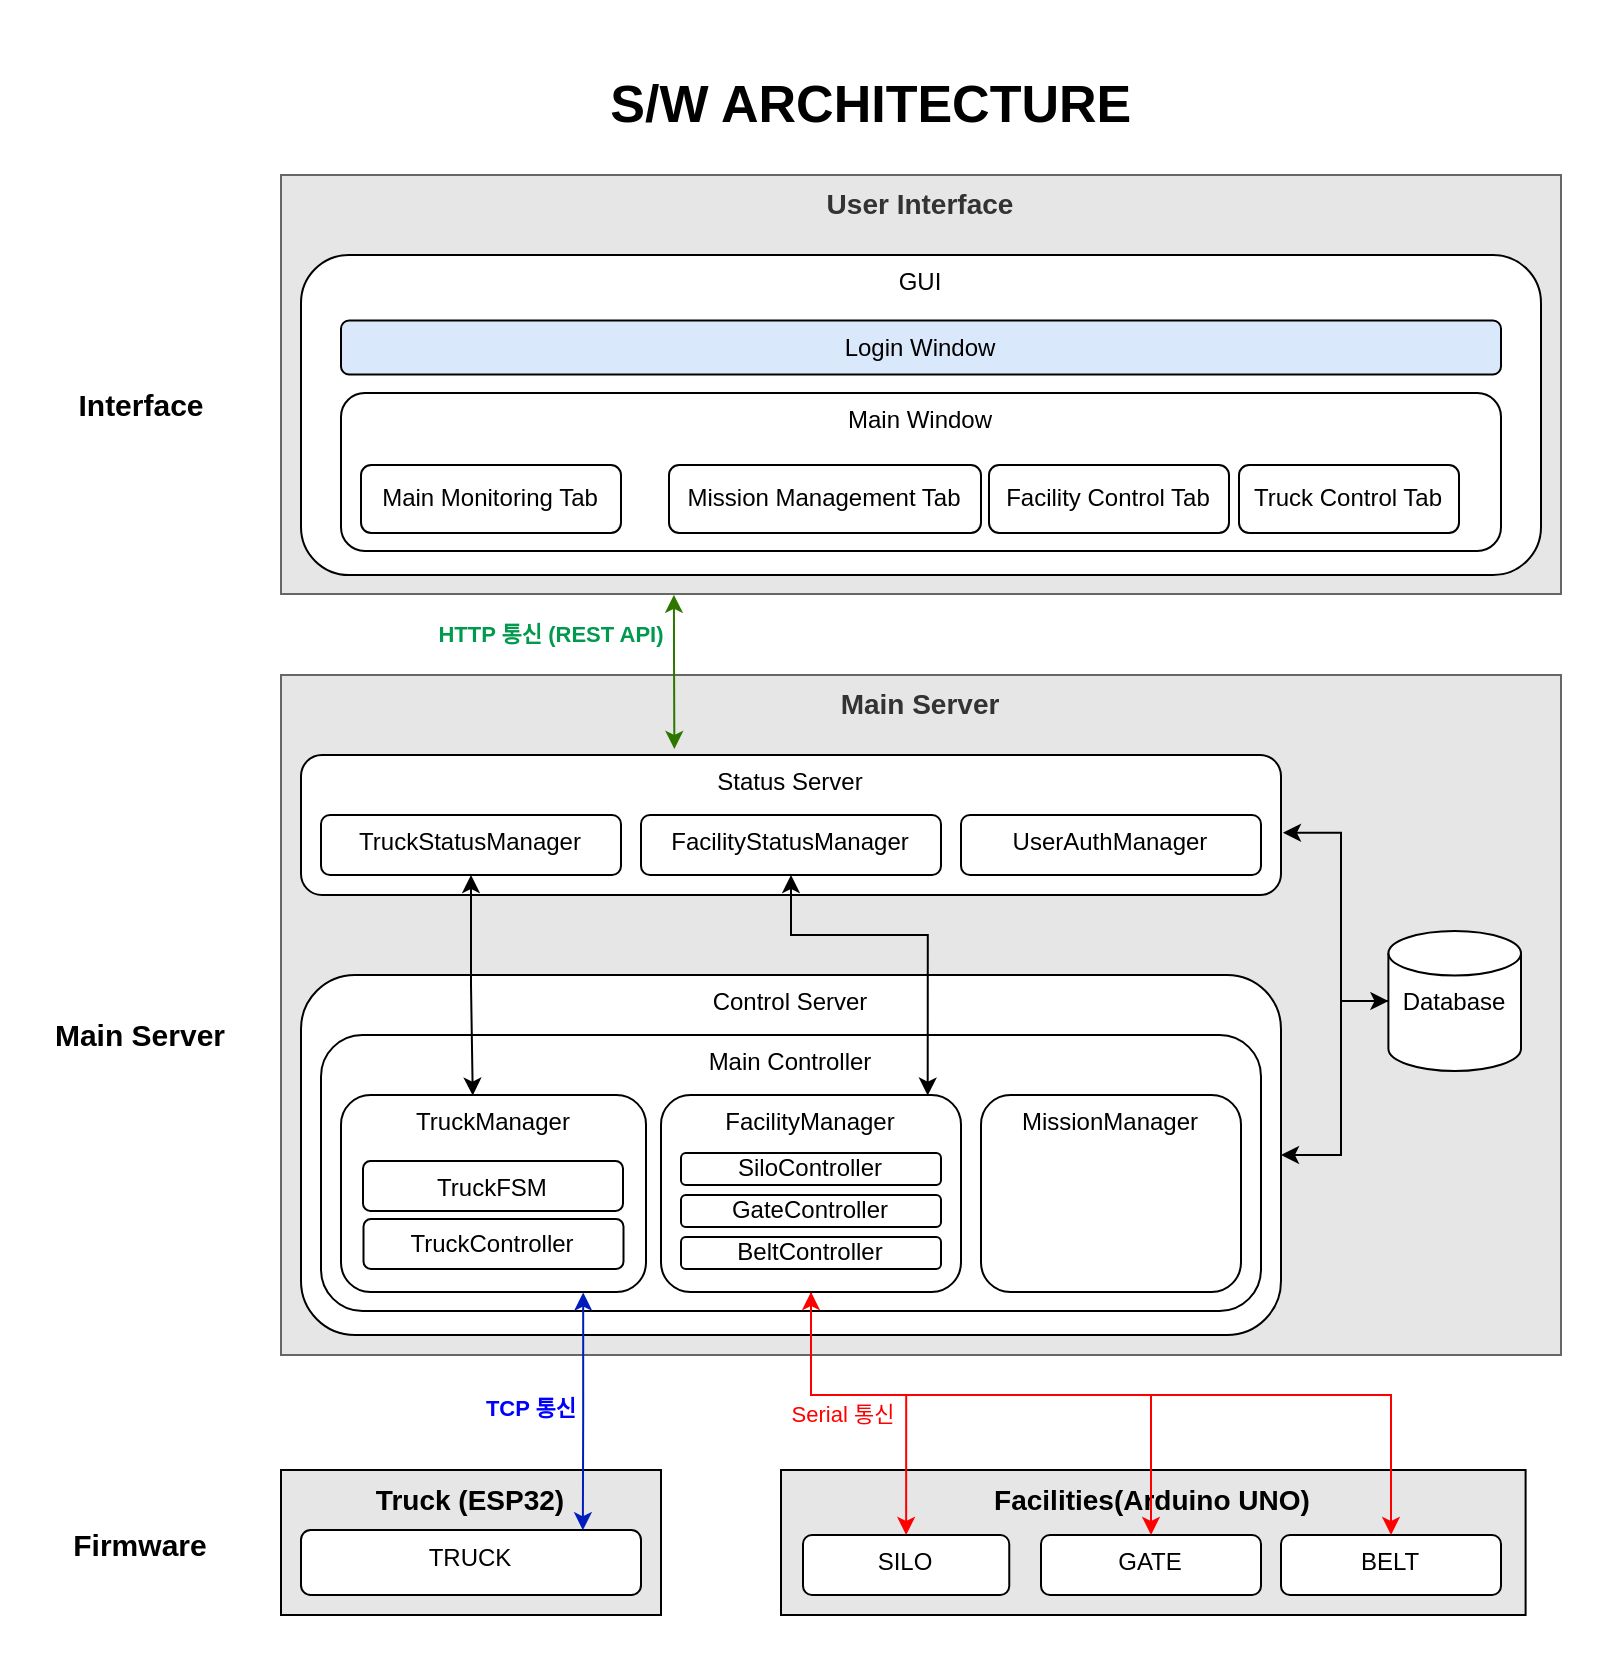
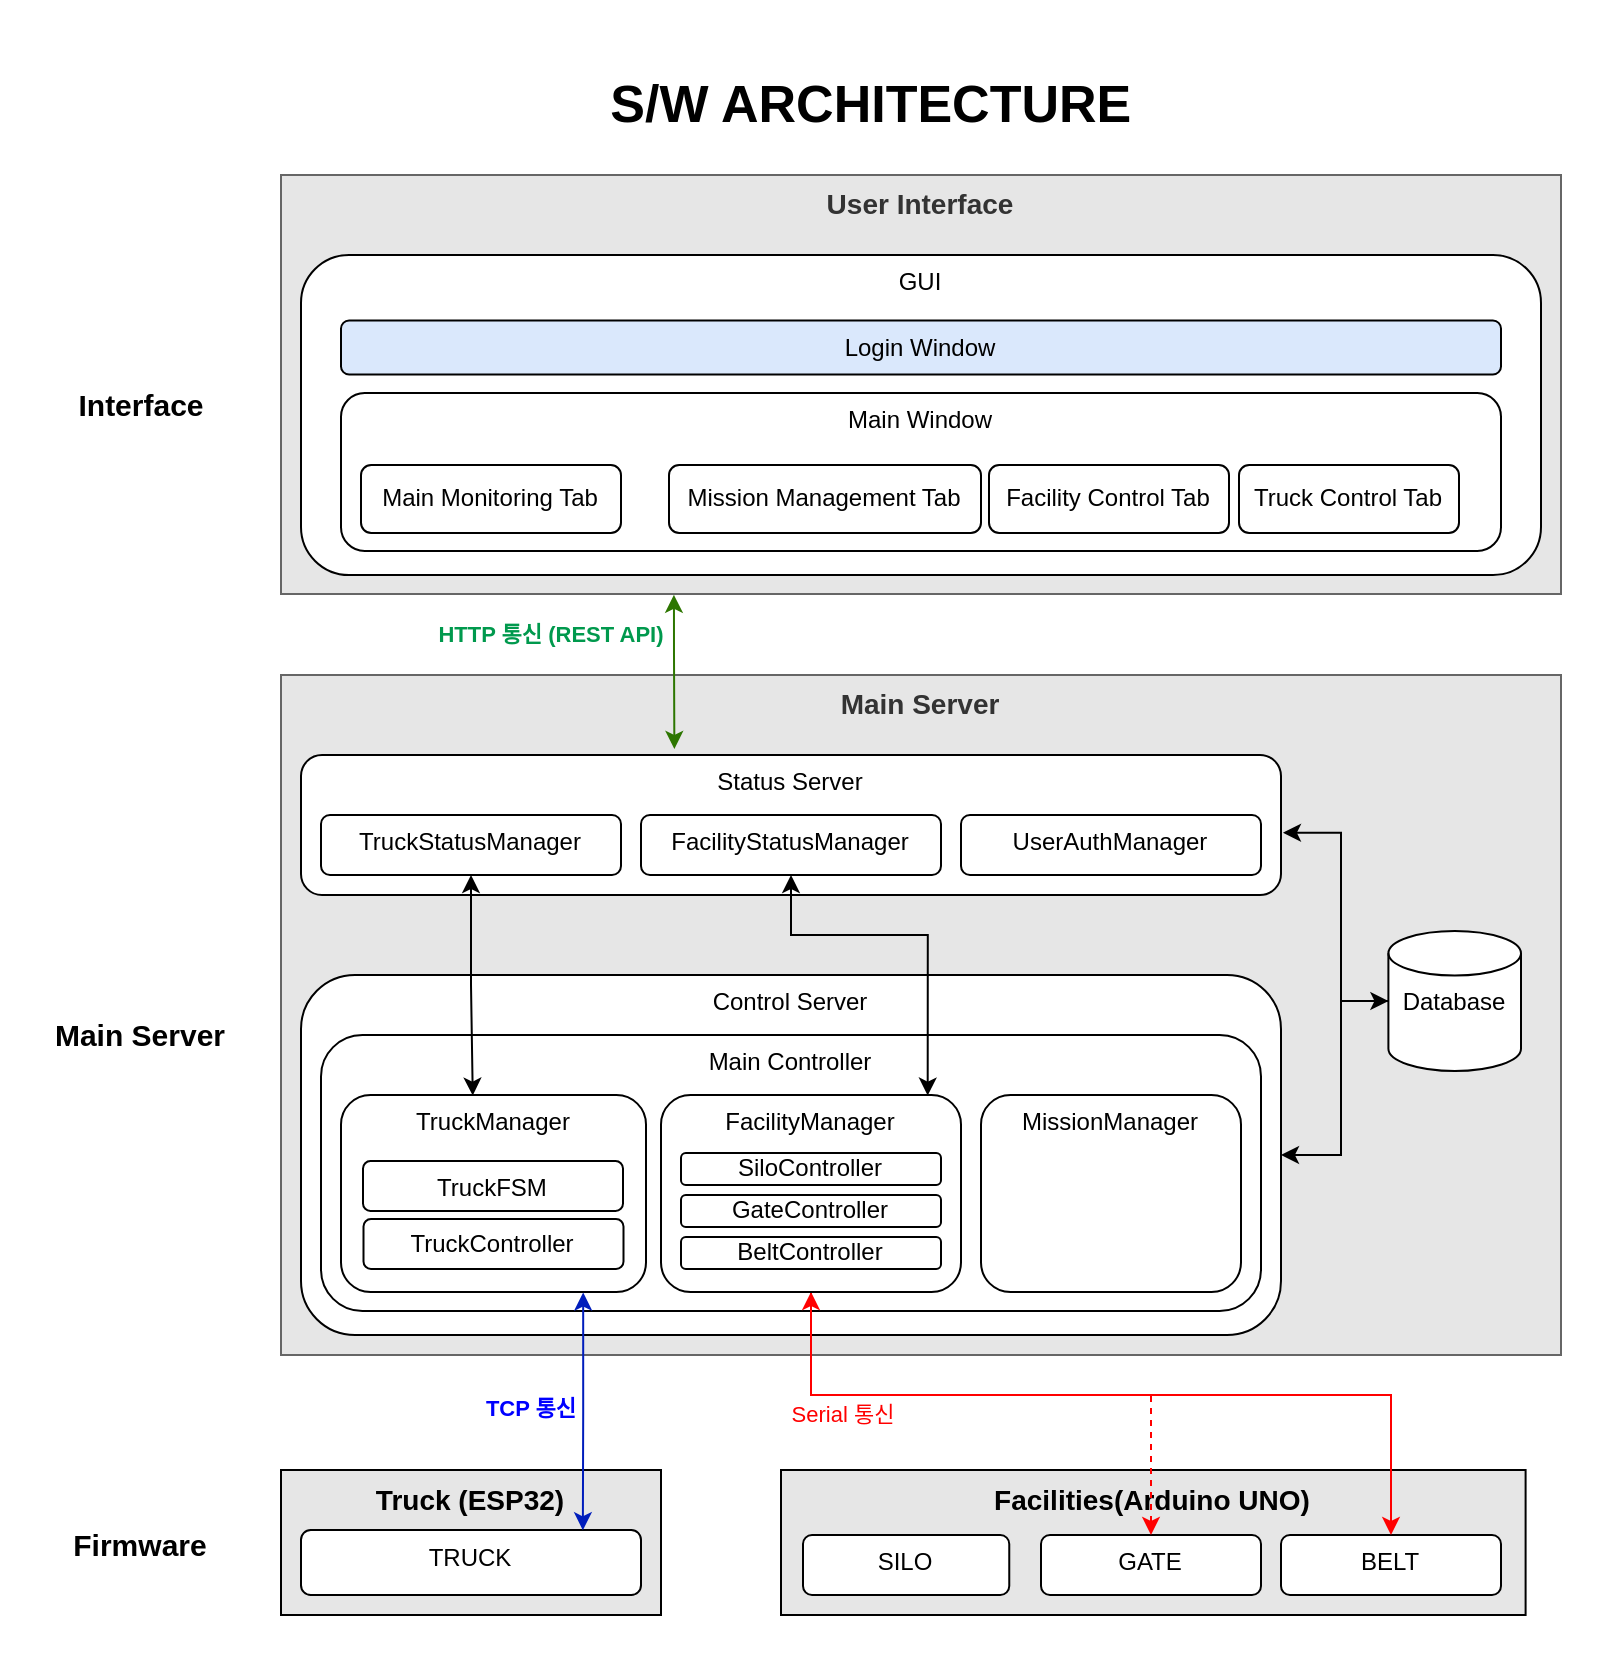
edge "FacilityManager" -> "GATE": style solid -> dashed
edge "FacilityManager" -> "SILO": removed
